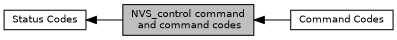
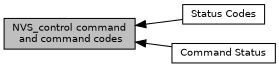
edge "NVS_control command and command codes" -> "Status Codes": reversed
node "Command Codes": label "Command Codes" -> "Command Status"
